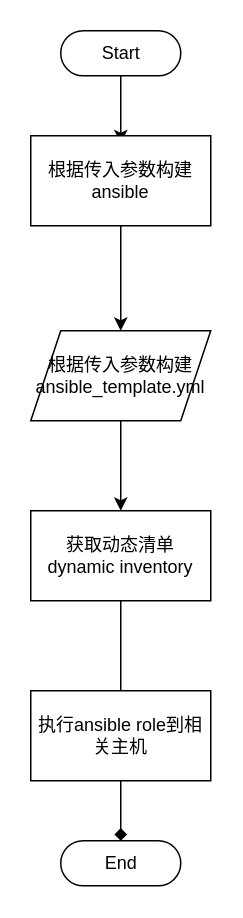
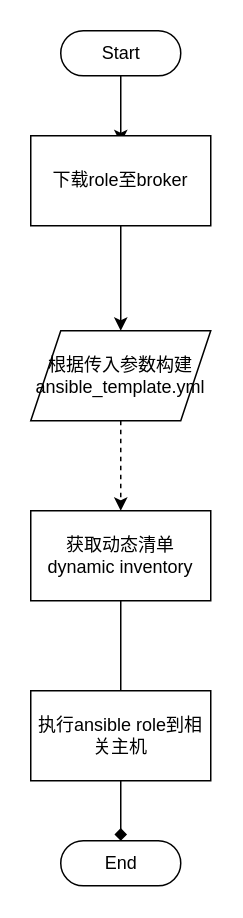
node "根据传入参数构建ansible": label "根据传入参数构建ansible" -> "下载role至broker"
edge "根据传入参数构建ansible_template.yml" -> "获取动态清单 dynamic inventory": style solid -> dashed
